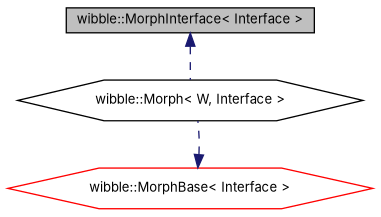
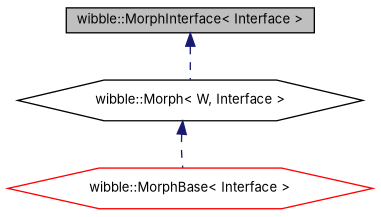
edge "wibble::Morph< W, Interface >" -> "wibble::MorphBase< Interface >": reversed
